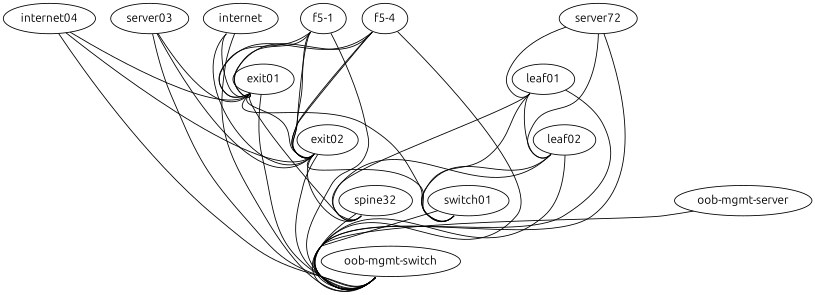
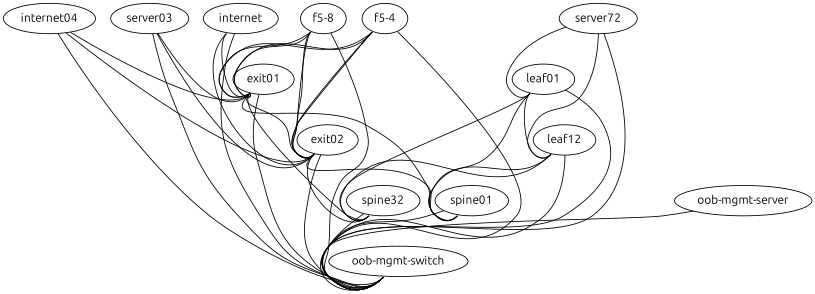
node "f5-1": label "f5-1" -> "f5-8"
node "leaf02": label "leaf02" -> "leaf12"
node "switch01": label "switch01" -> "spine01"
